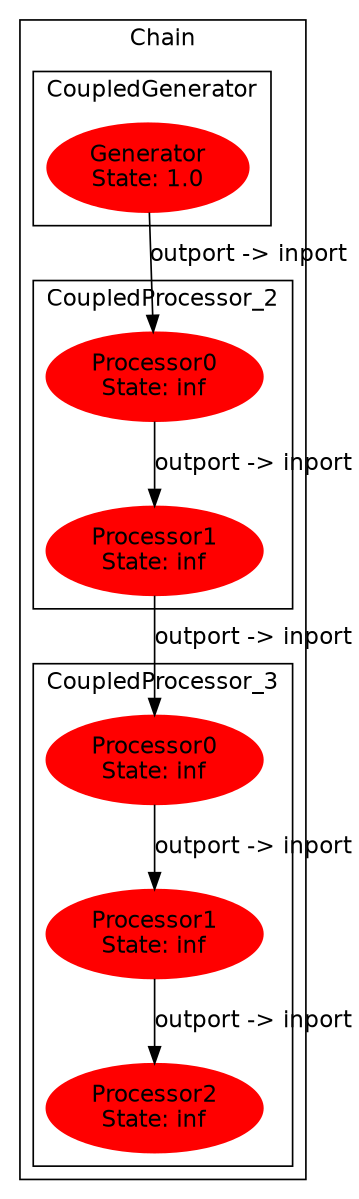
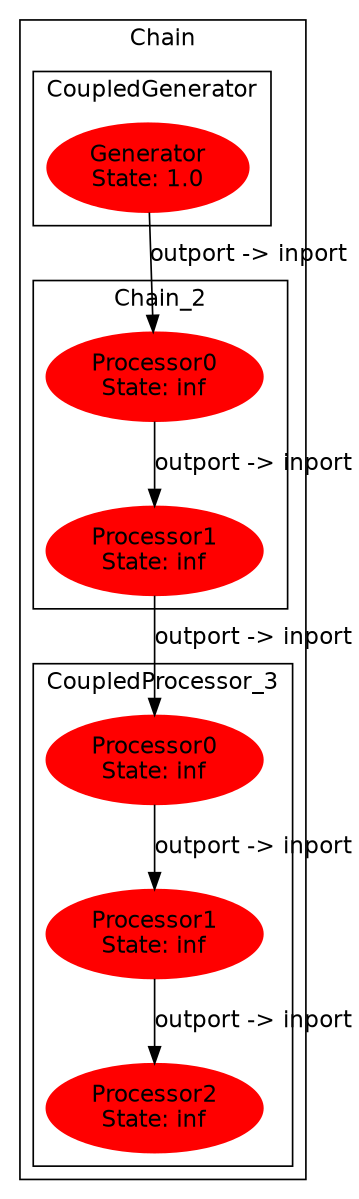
cluster "CoupledProcessor_2": label "CoupledProcessor_2" -> "Chain_2"
